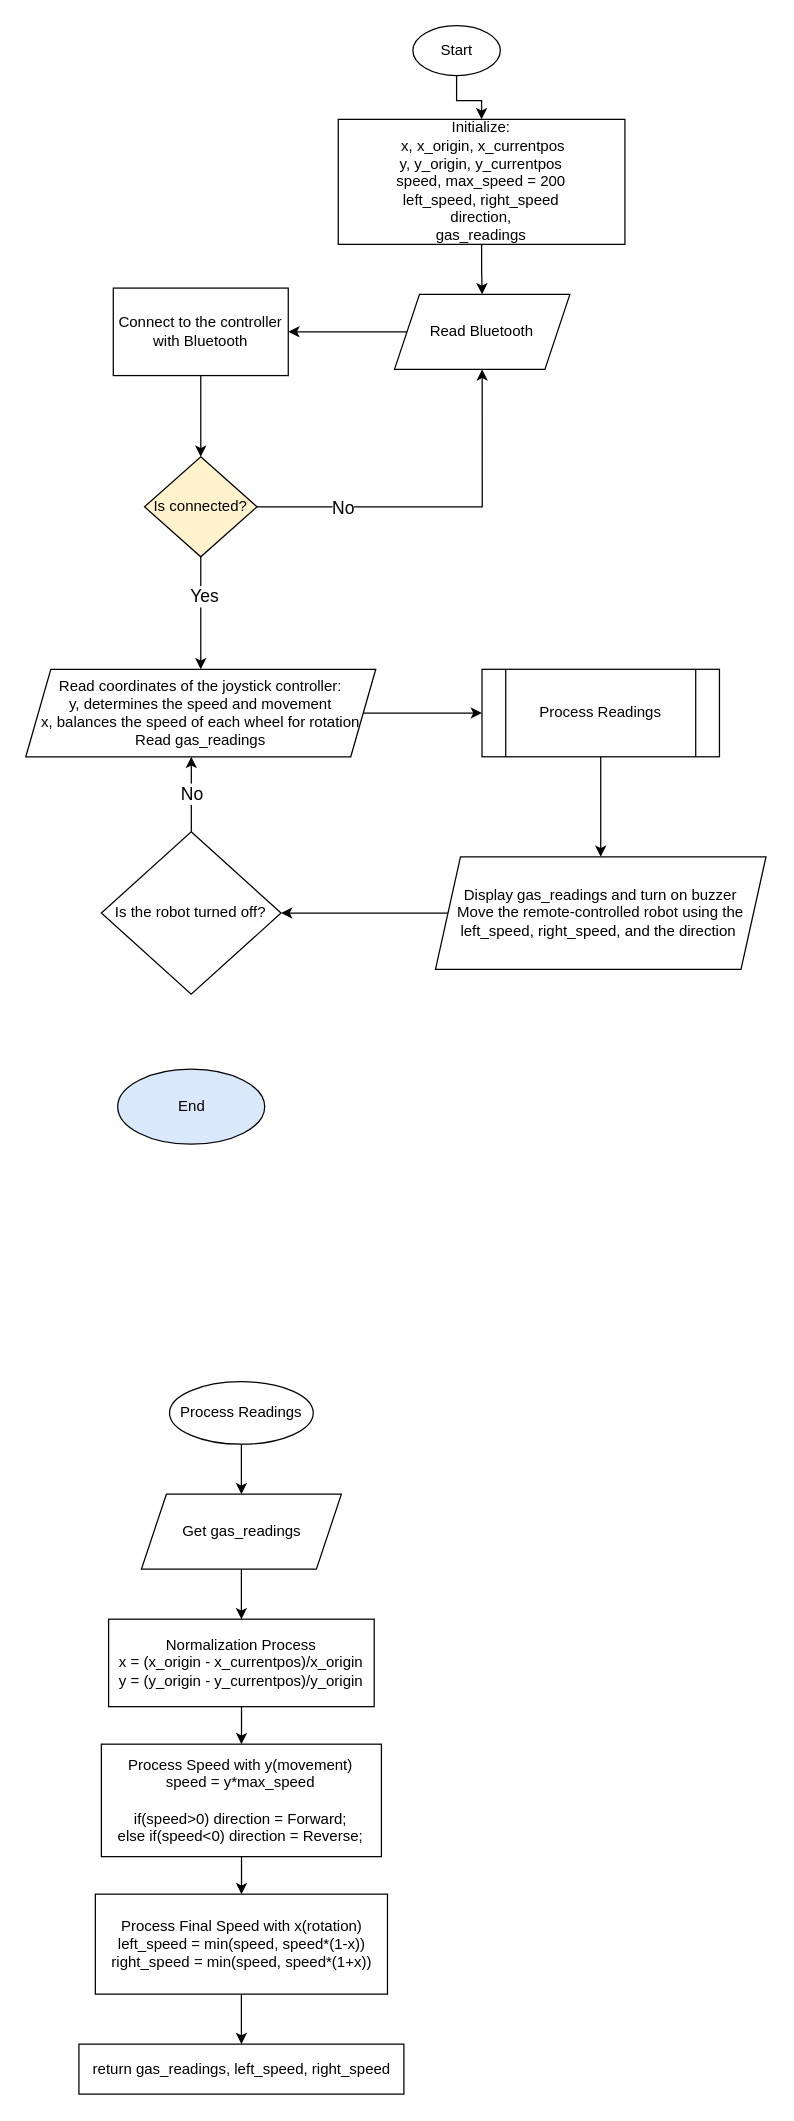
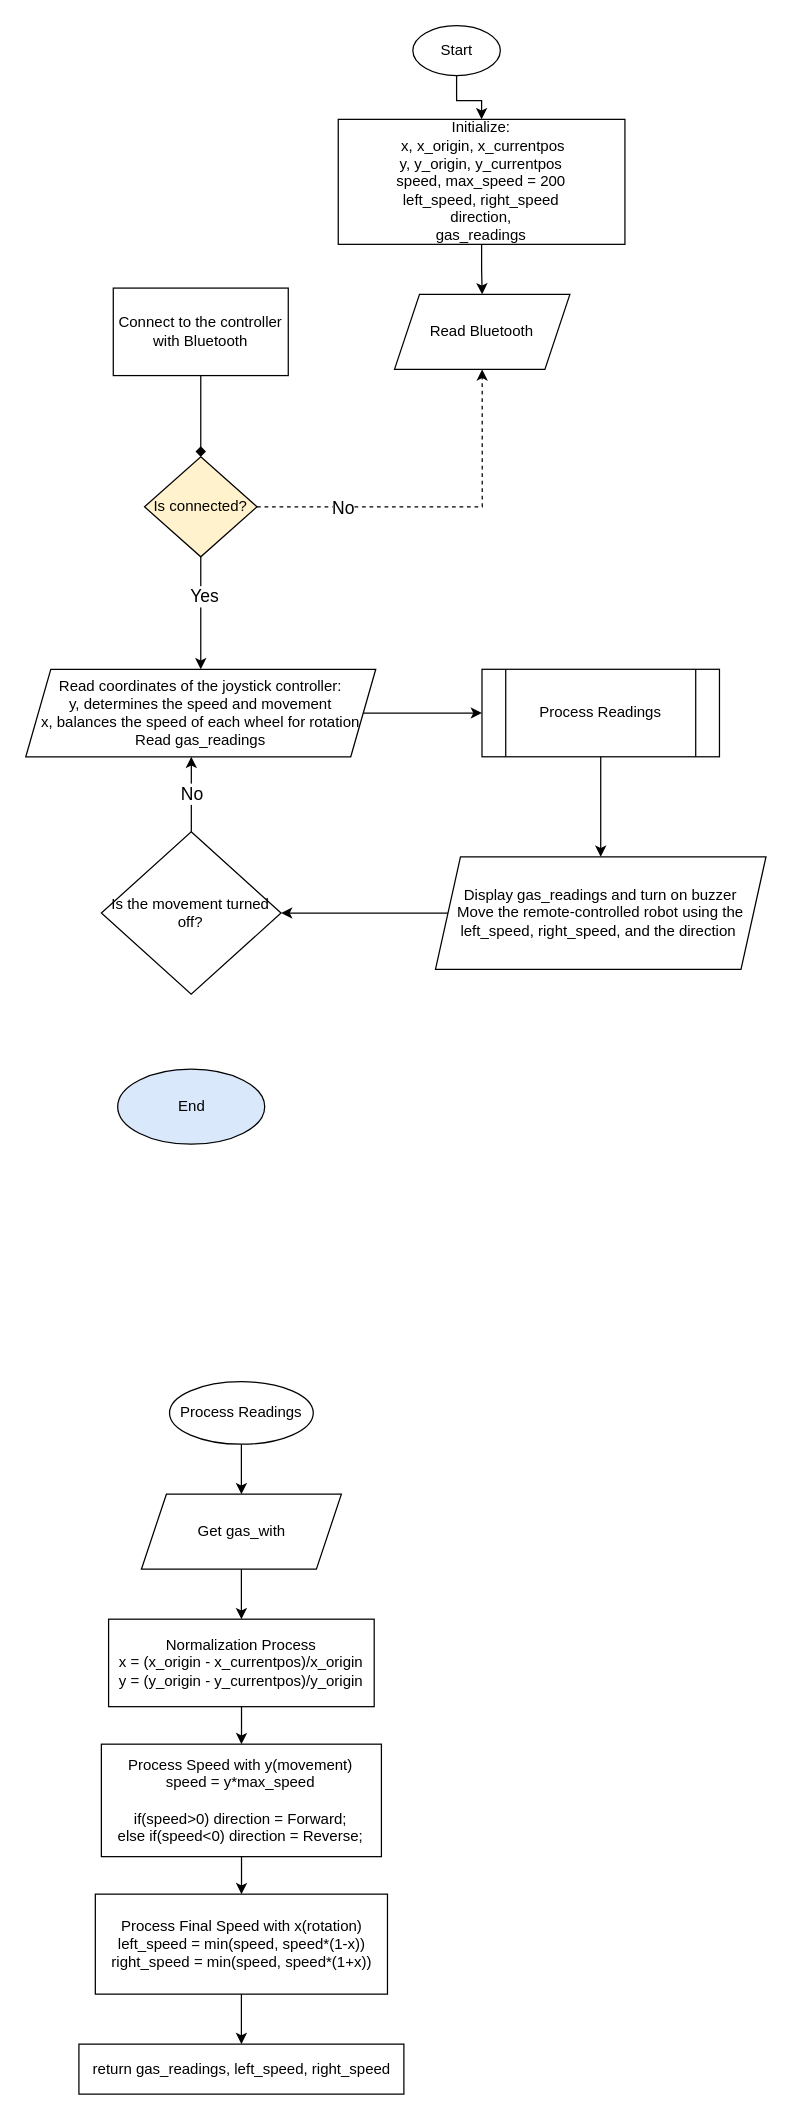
edge "Read Bluetooth" -> "Connect to the controller with Bluetooth": removed
edge "Connect to the controller with Bluetooth" -> "Is connected?": arrowhead classic -> diamond
edge "Is connected?" -> "Read Bluetooth": style solid -> dashed
node "Is the robot turned off?": label "Is the robot turned off?" -> "Is the movement turned off?"
node "Get gas_readings": label "Get gas_readings" -> "Get gas_with"
